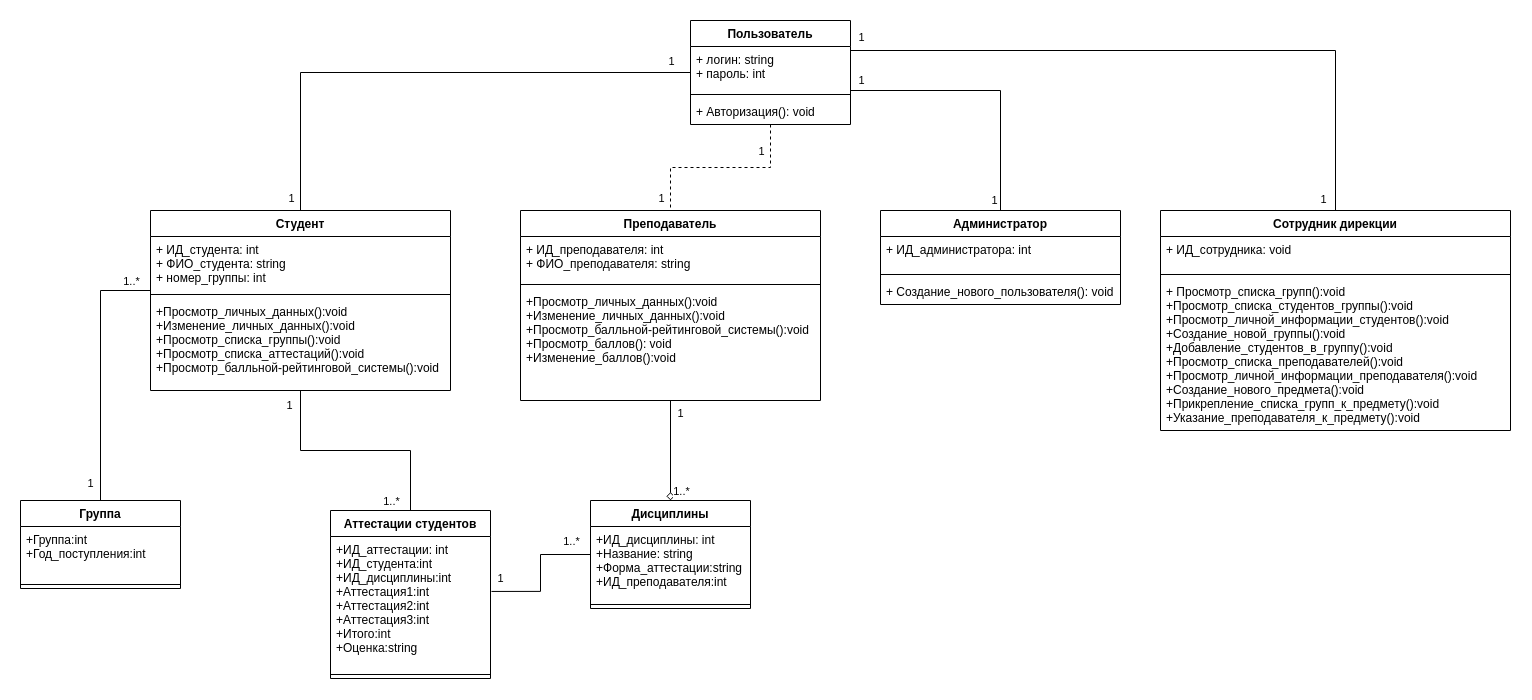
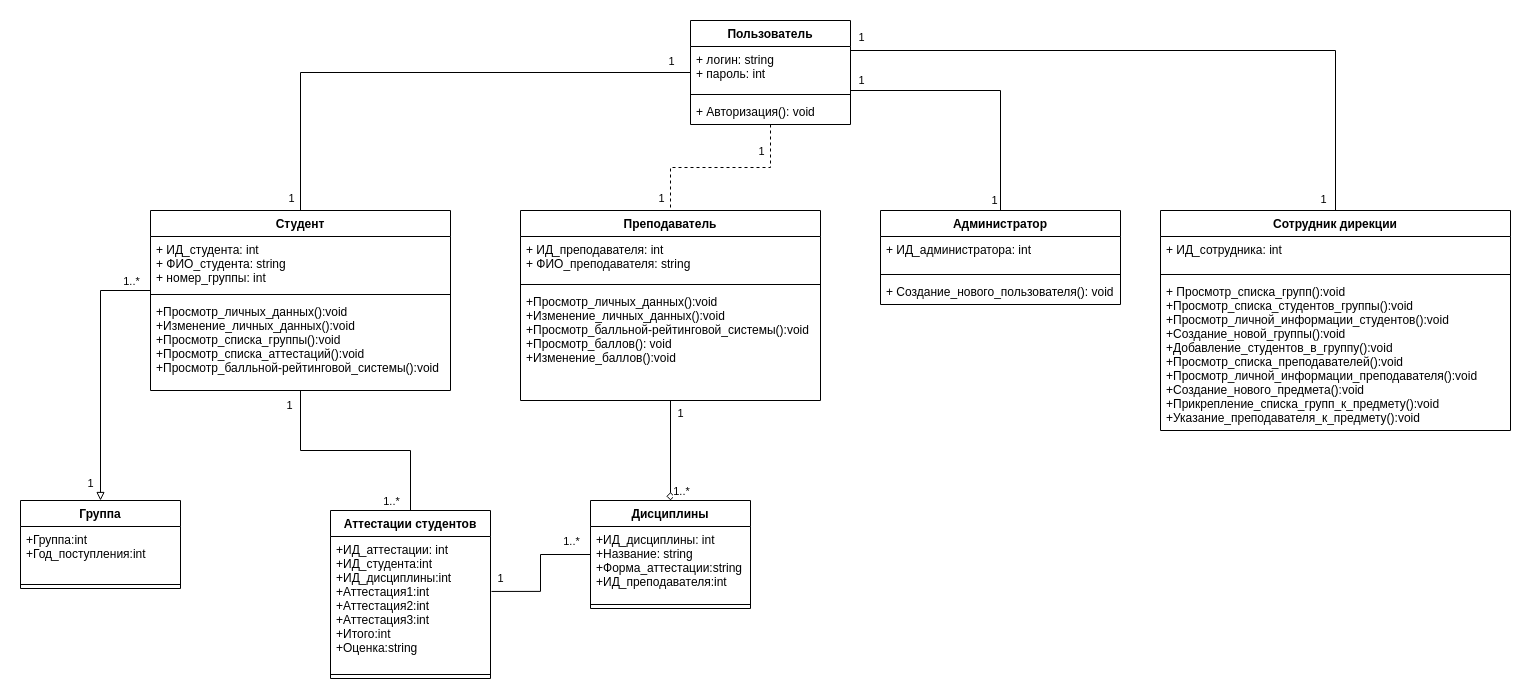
node "+ ИД_сотрудника: void": label "+ ИД_сотрудника: void" -> "+ ИД_сотрудника: int"
edge "Студент" -- "Группа": arrowhead none -> block
